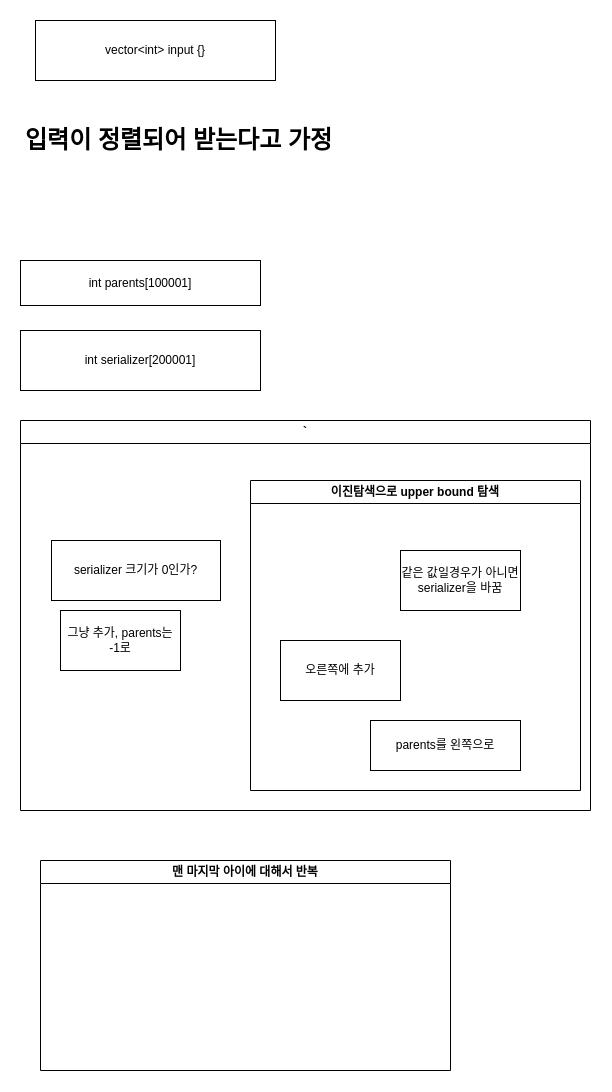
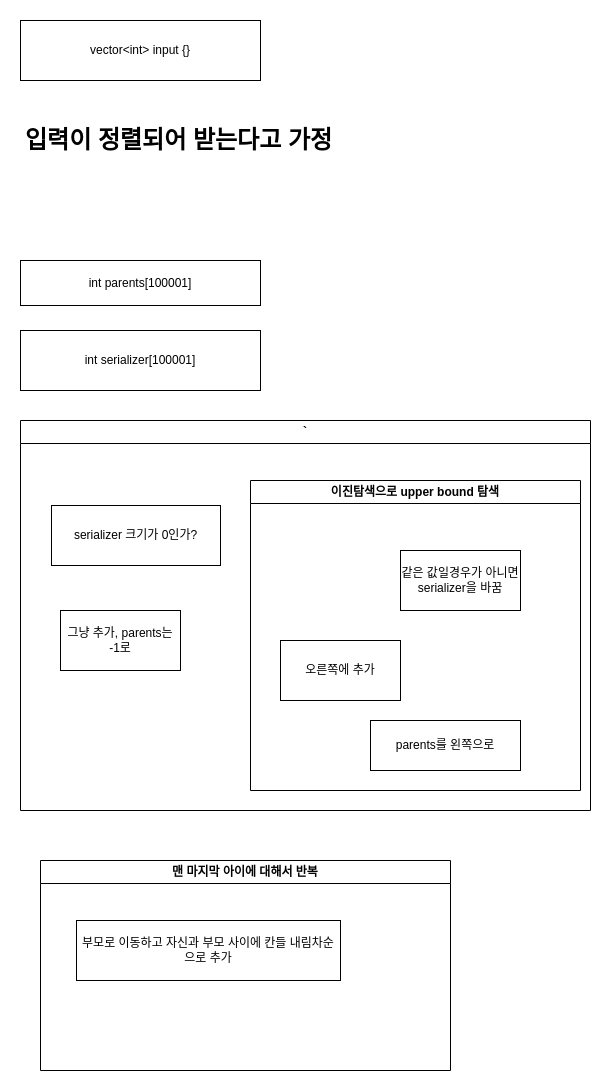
node "vector<int> input {}": moved (156, 51) -> (141, 51)
node "int serializer[200001]": label "int serializer[200001]" -> "int serializer[100001]"
node "serializer 크기가 0인가?": moved (136, 571) -> (136, 536)
node "부모로 이동하고 자신과 부모 사이에 칸들 내림차순으로 추가": added
